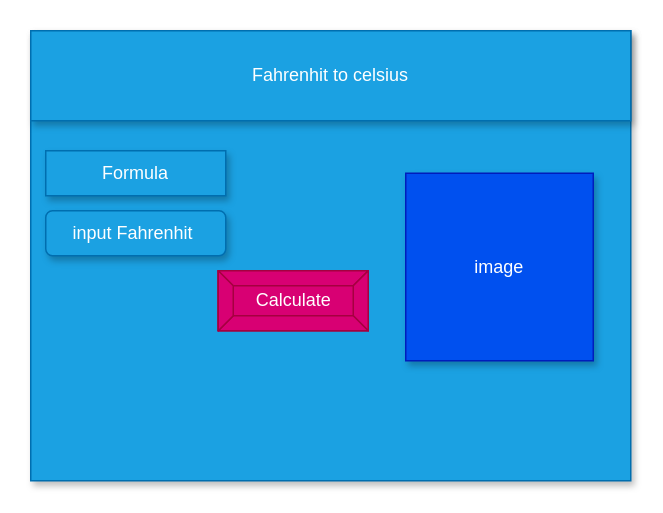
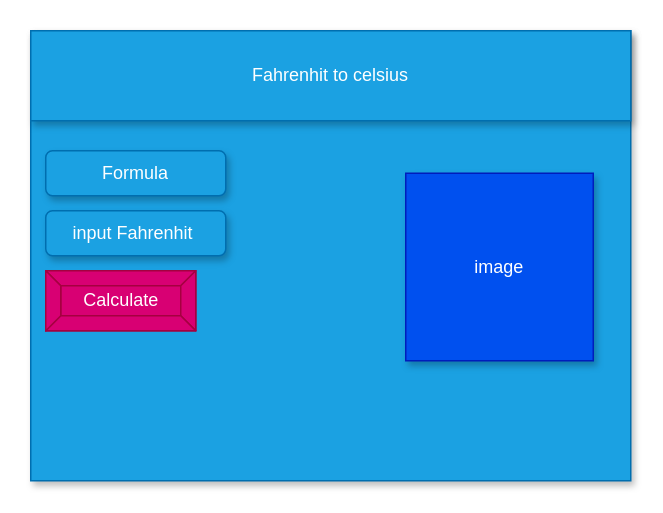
node "Formula": shape rectangle -> rounded rectangle
node "Calculate": moved (293, 301) -> (121, 301)
